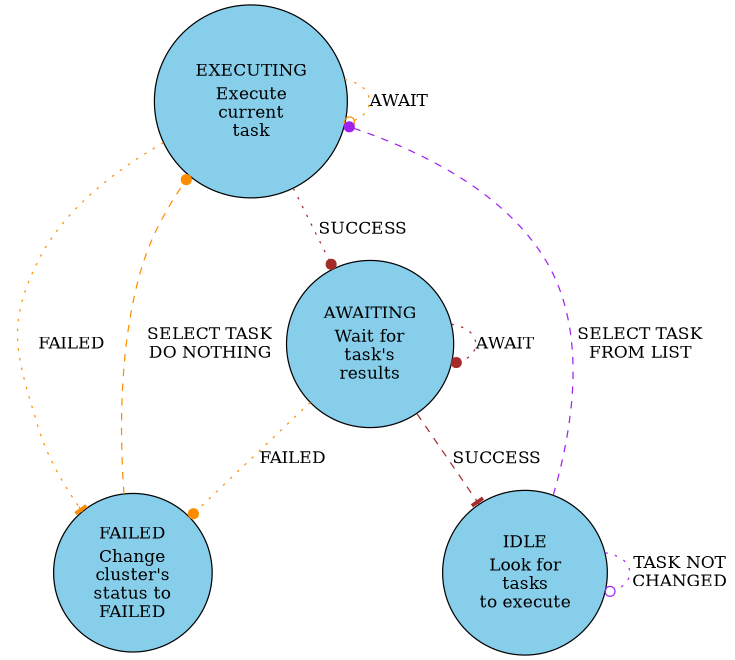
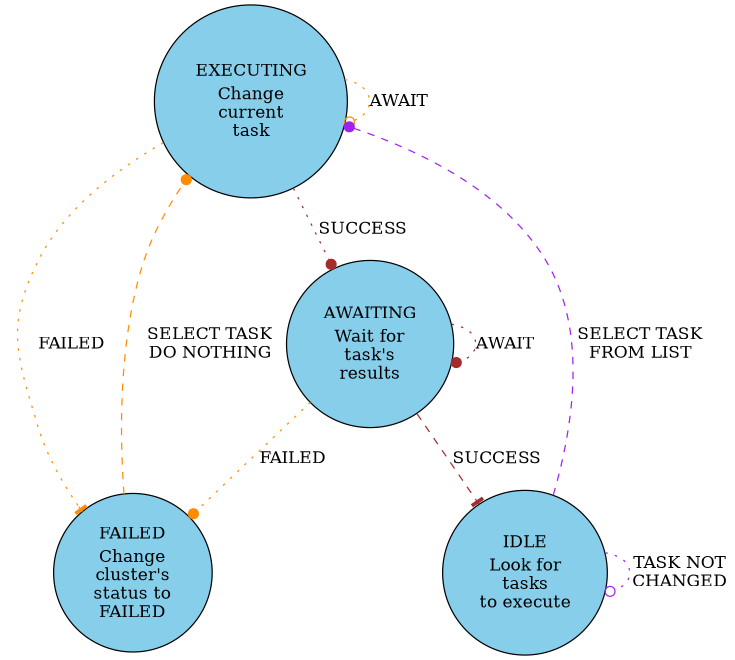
node "EXECUTING": text "Execute" -> "Change"
